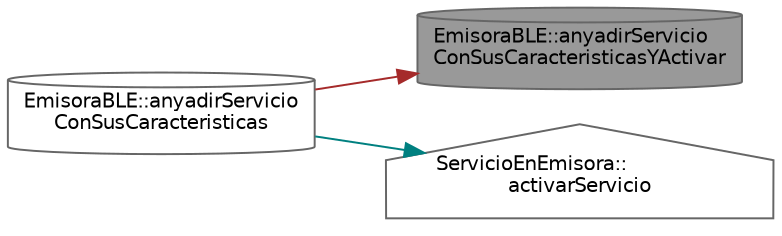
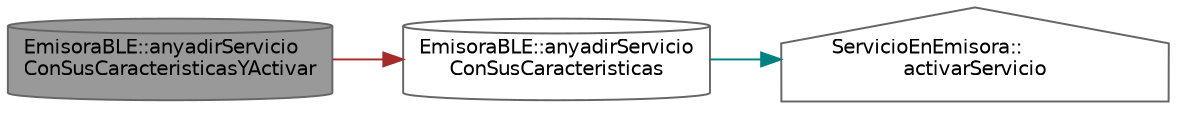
edge "EmisoraBLE::anyadirServicio ConSusCaracteristicas" -> "EmisoraBLE::anyadirServicio ConSusCaracteristicasYActivar": reversed
